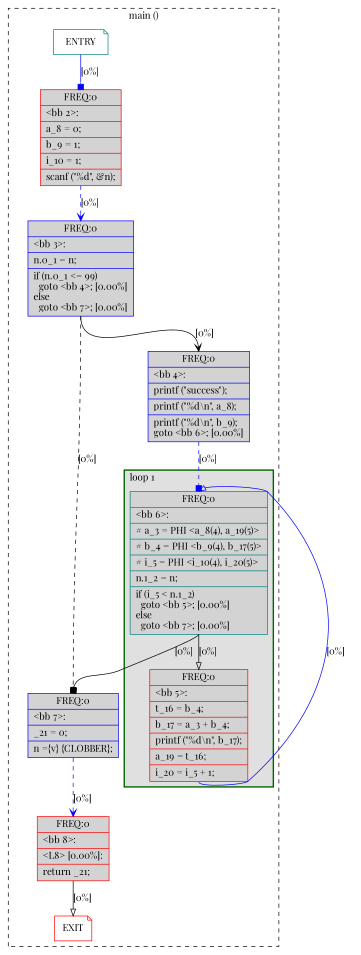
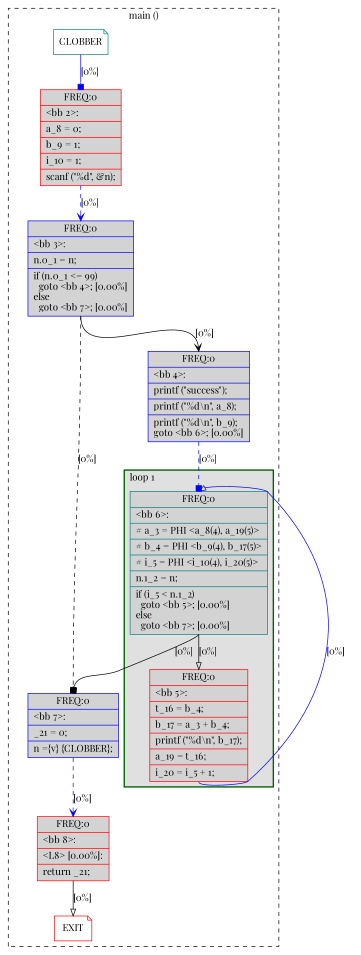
node "ENTRY": label "ENTRY" -> "CLOBBER"
